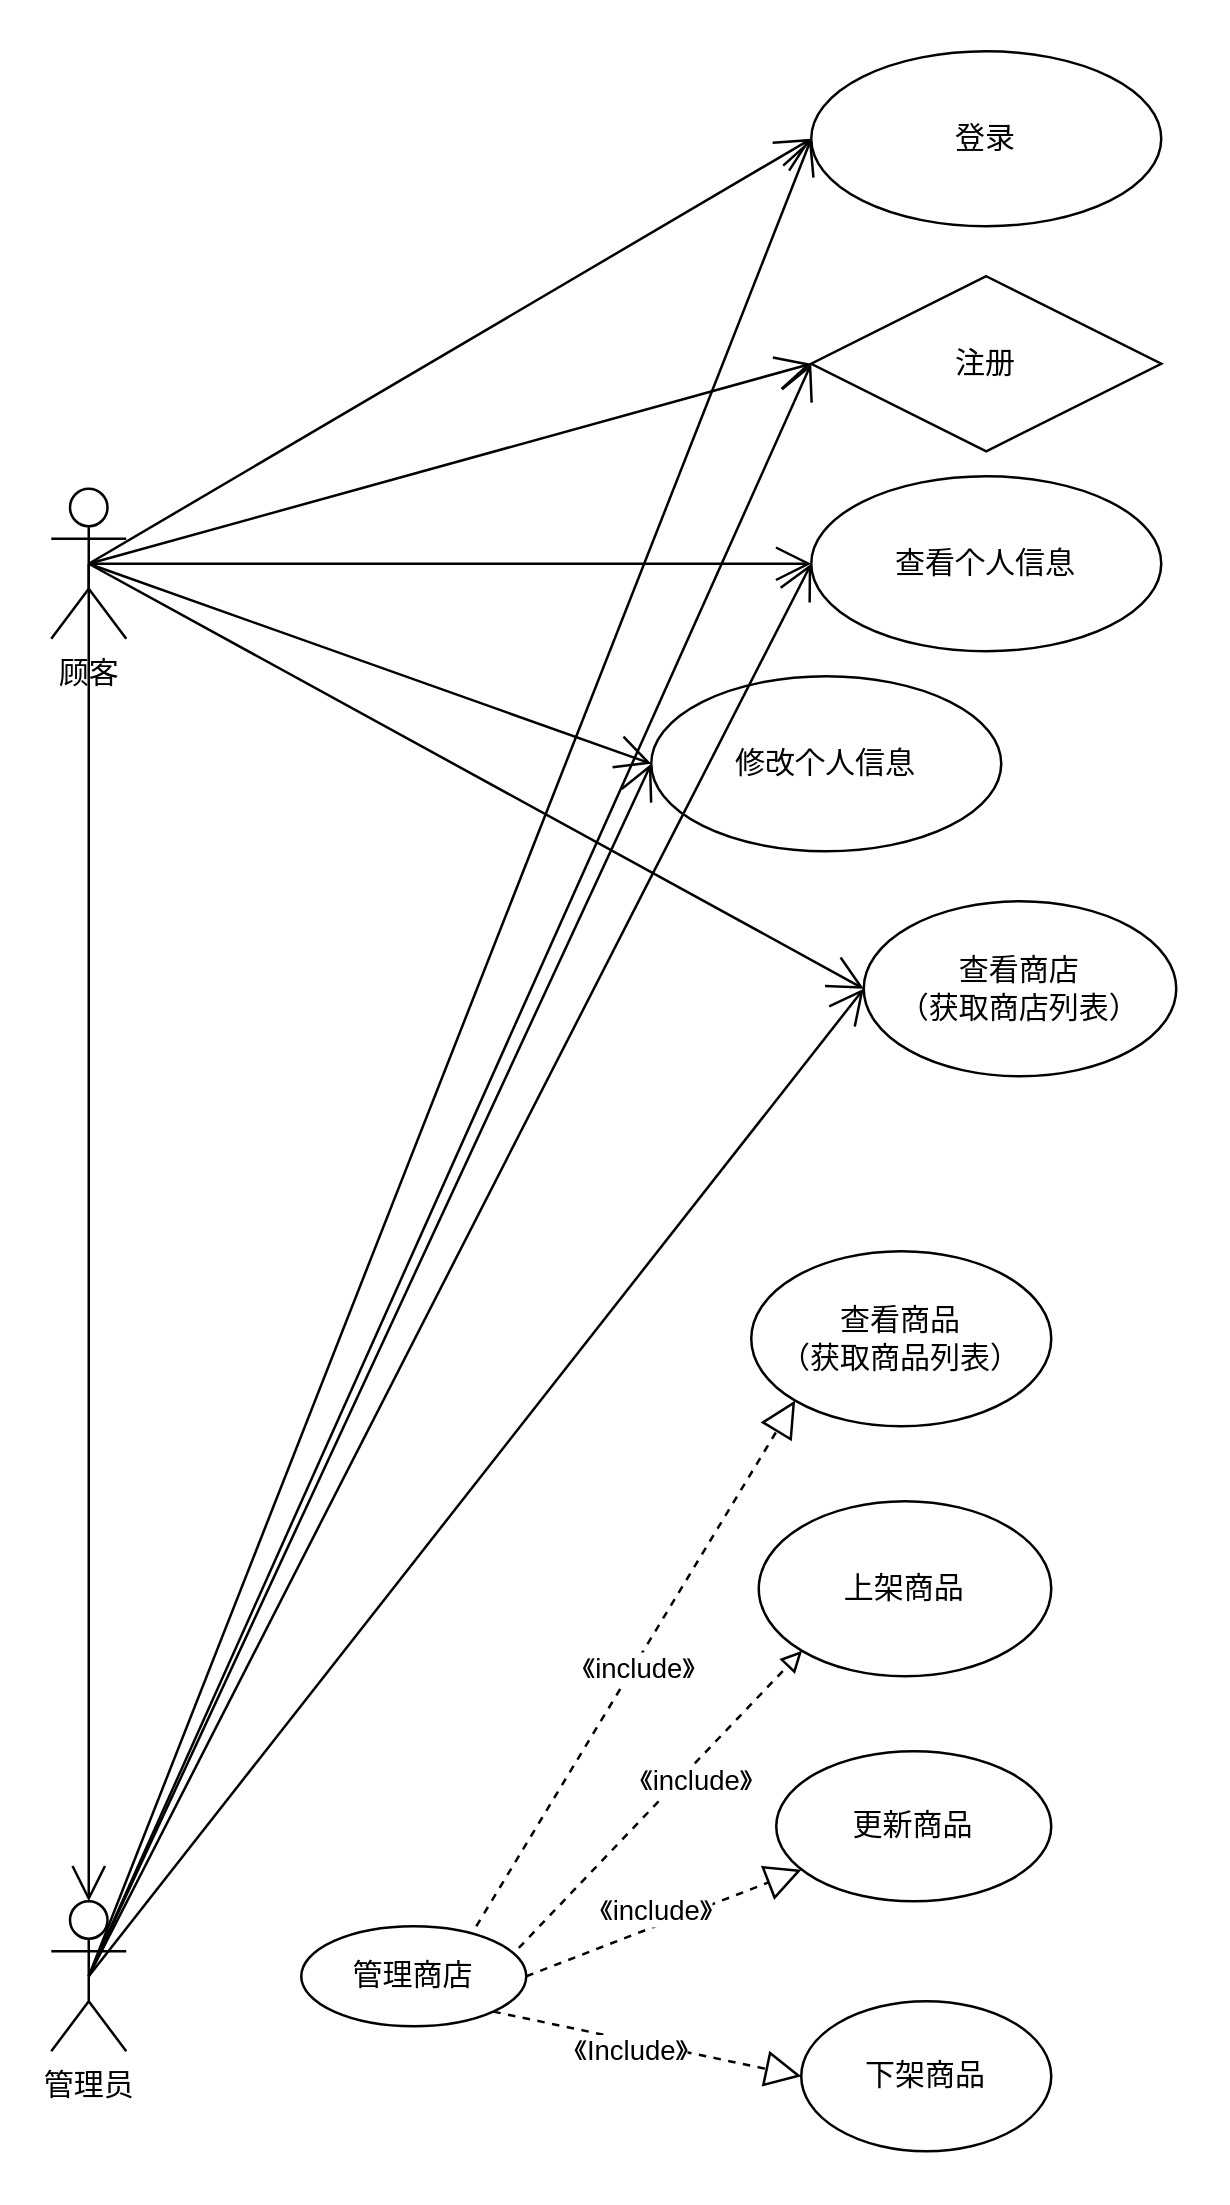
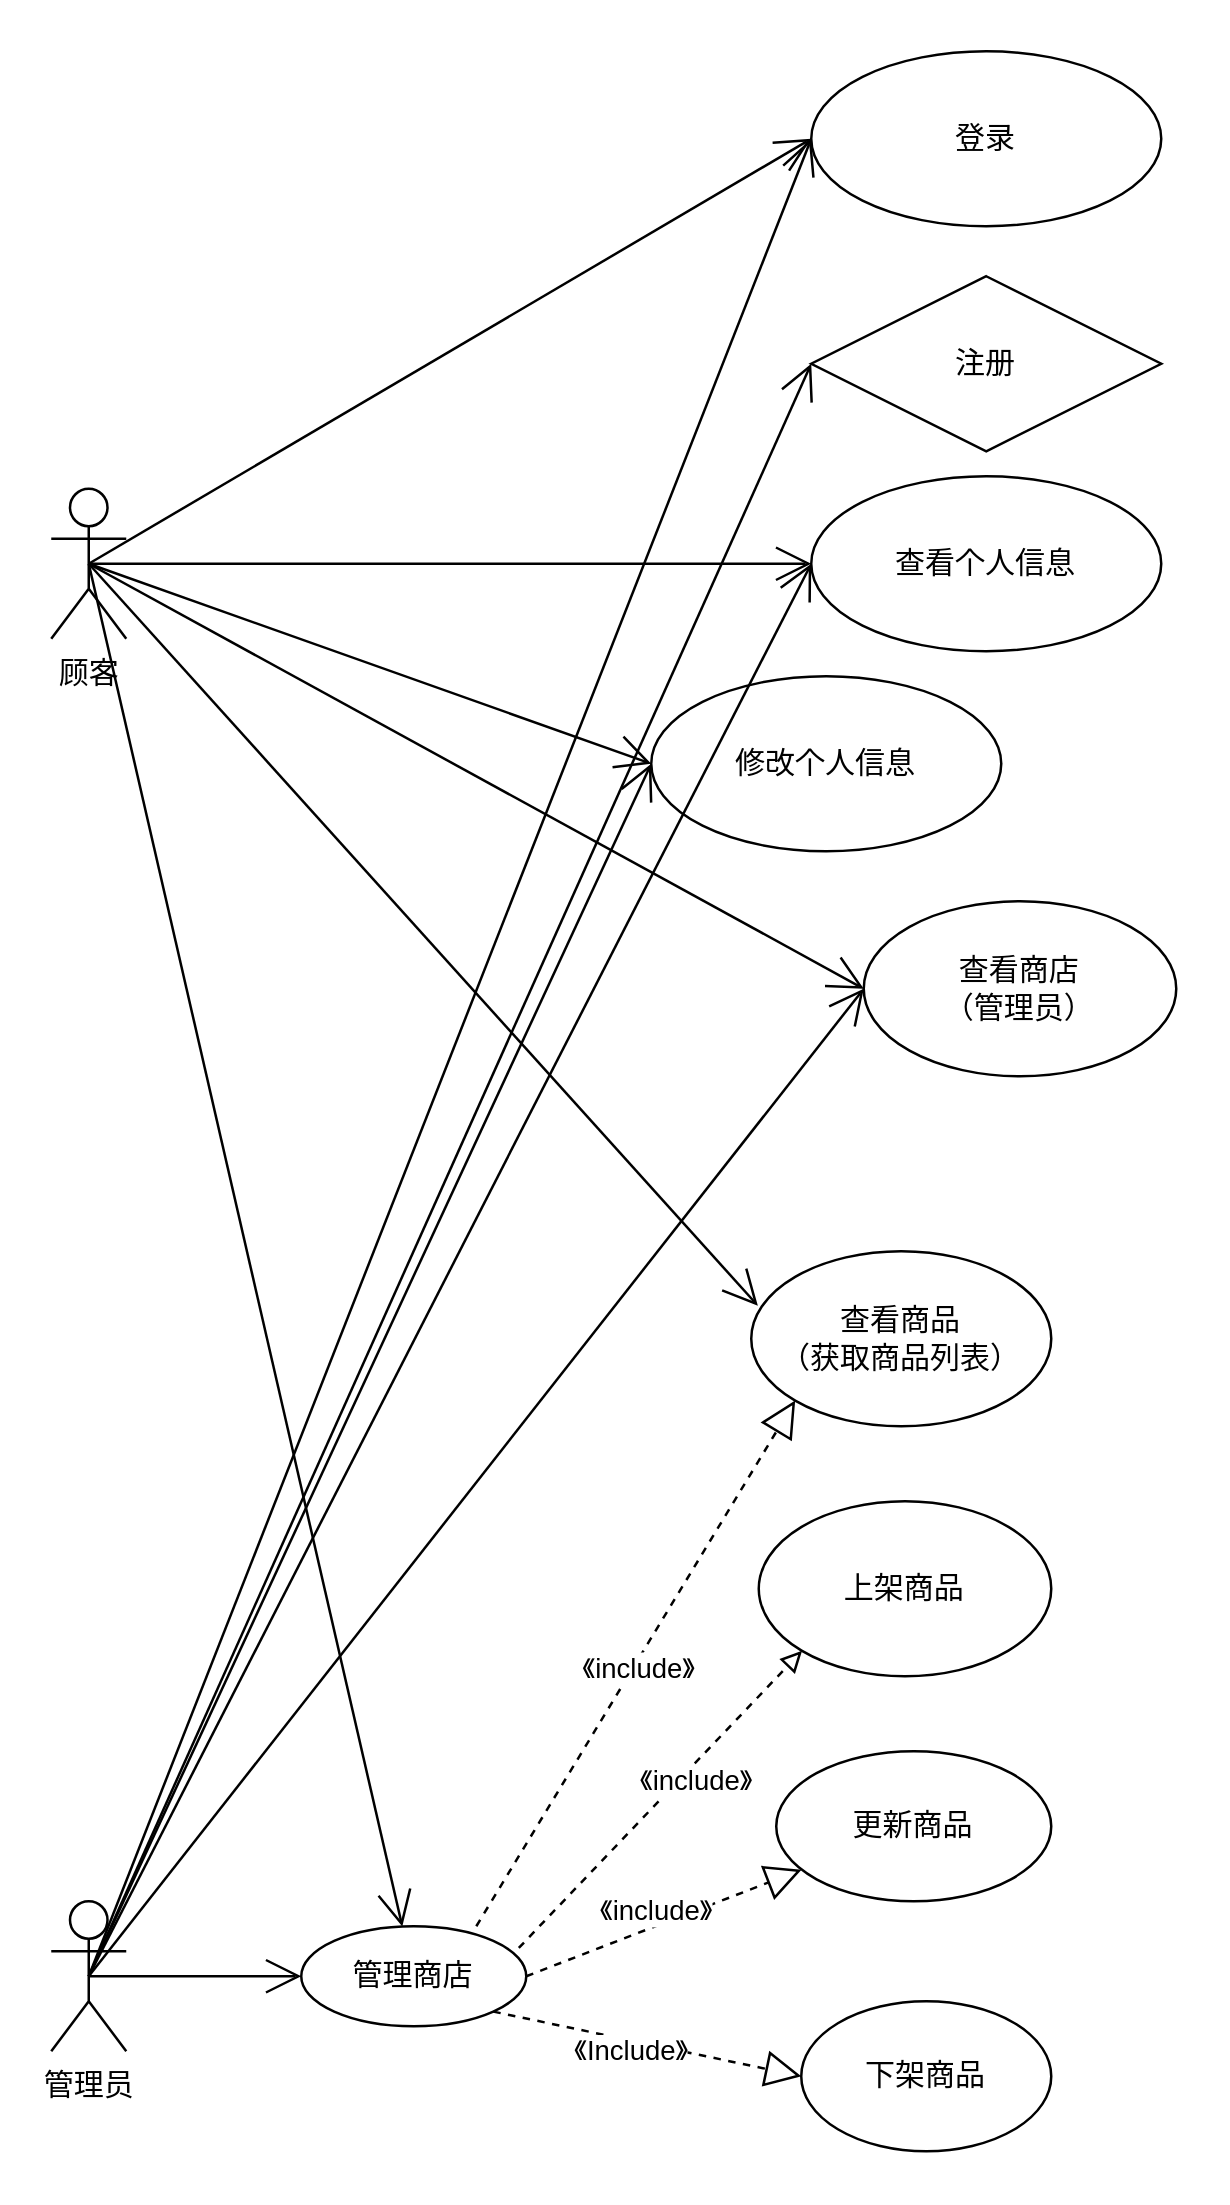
edge "顾客" -> "注册": now "顾客" -> "管理商店"
node "查看商店 （获取商店列表）": label "查看商店 （获取商店列表）" -> "查看商店 （管理员）"
edge "顾客" -> "管理员": now "顾客" -> "查看商品 （获取商品列表）"
edge "管理员" -> "管理商店": added
